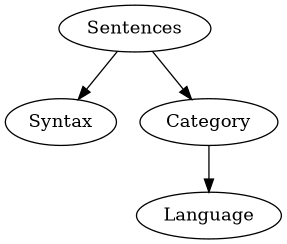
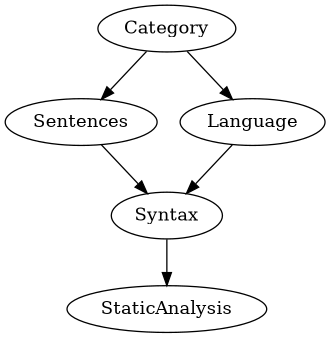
edge "Sentences" -> "Category": reversed
edge "Language" -> "Syntax": added
node "StaticAnalysis": added
